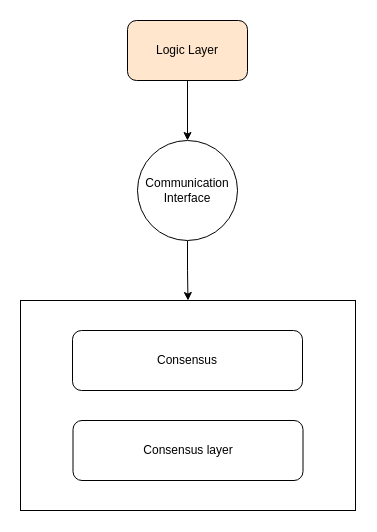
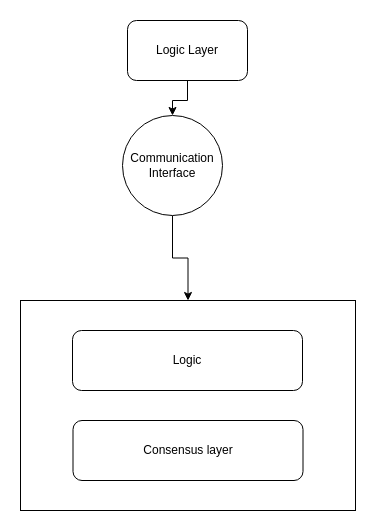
node "Logic Layer": fillcolor #ffe6cc -> #ffffff
node "Communication Interface": moved (188, 191) -> (173, 166)
node "Consensus": label "Consensus" -> "Logic"
